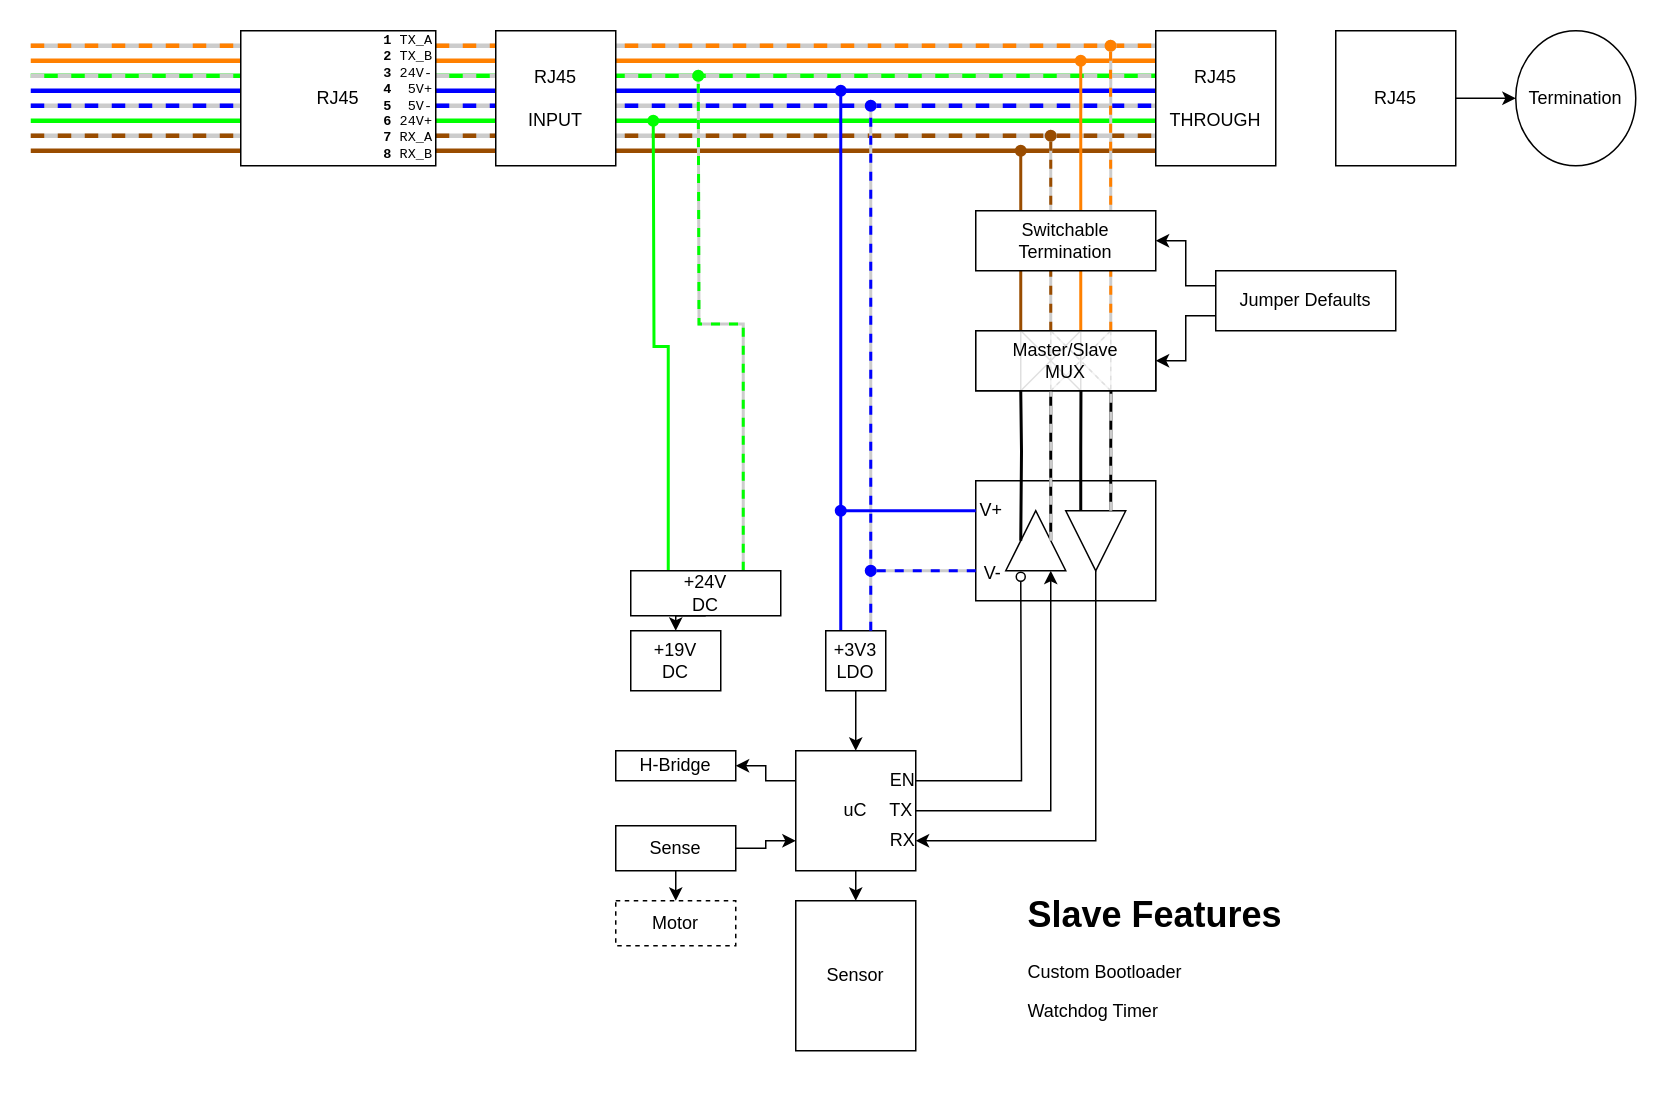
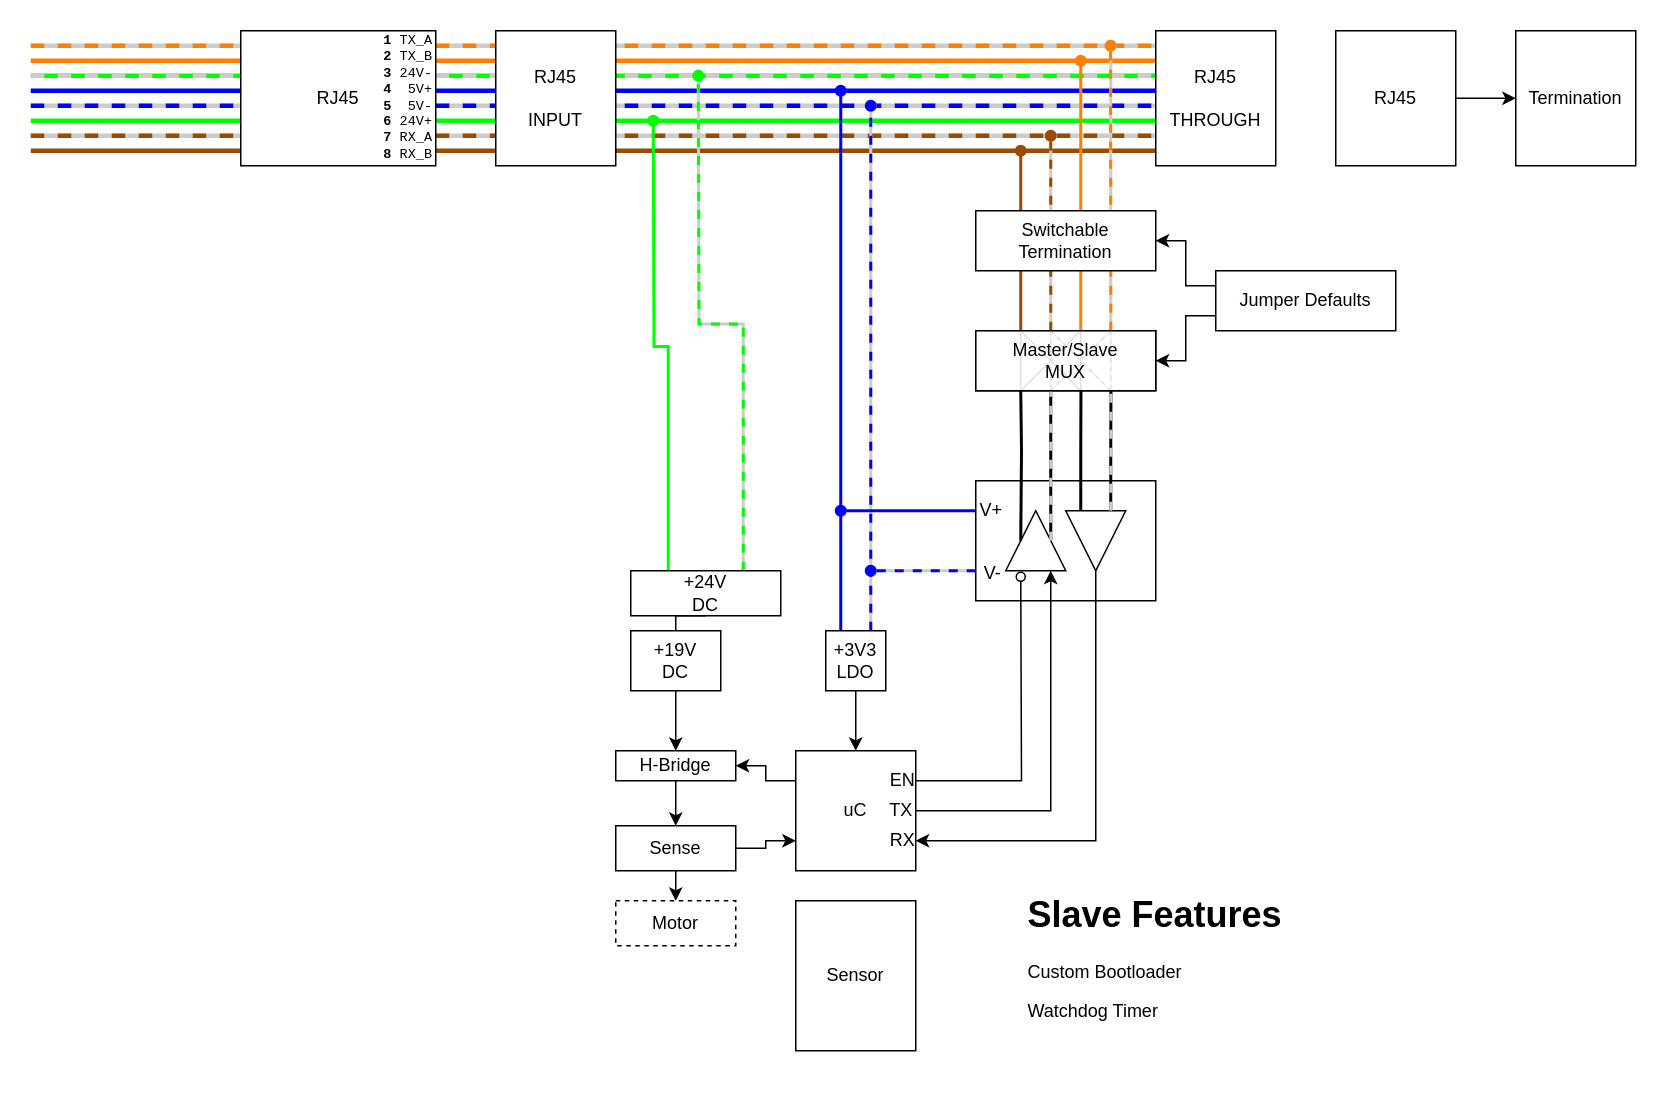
node "Termination": shape ellipse -> rectangle
edge "+24VDC" -> "+19VDC": arrowhead classic -> none
edge "+19VDC" -> "H-Bridge": added
edge "H-Bridge" -> "Sense": added
edge "uC" -> "Sensor": removed
